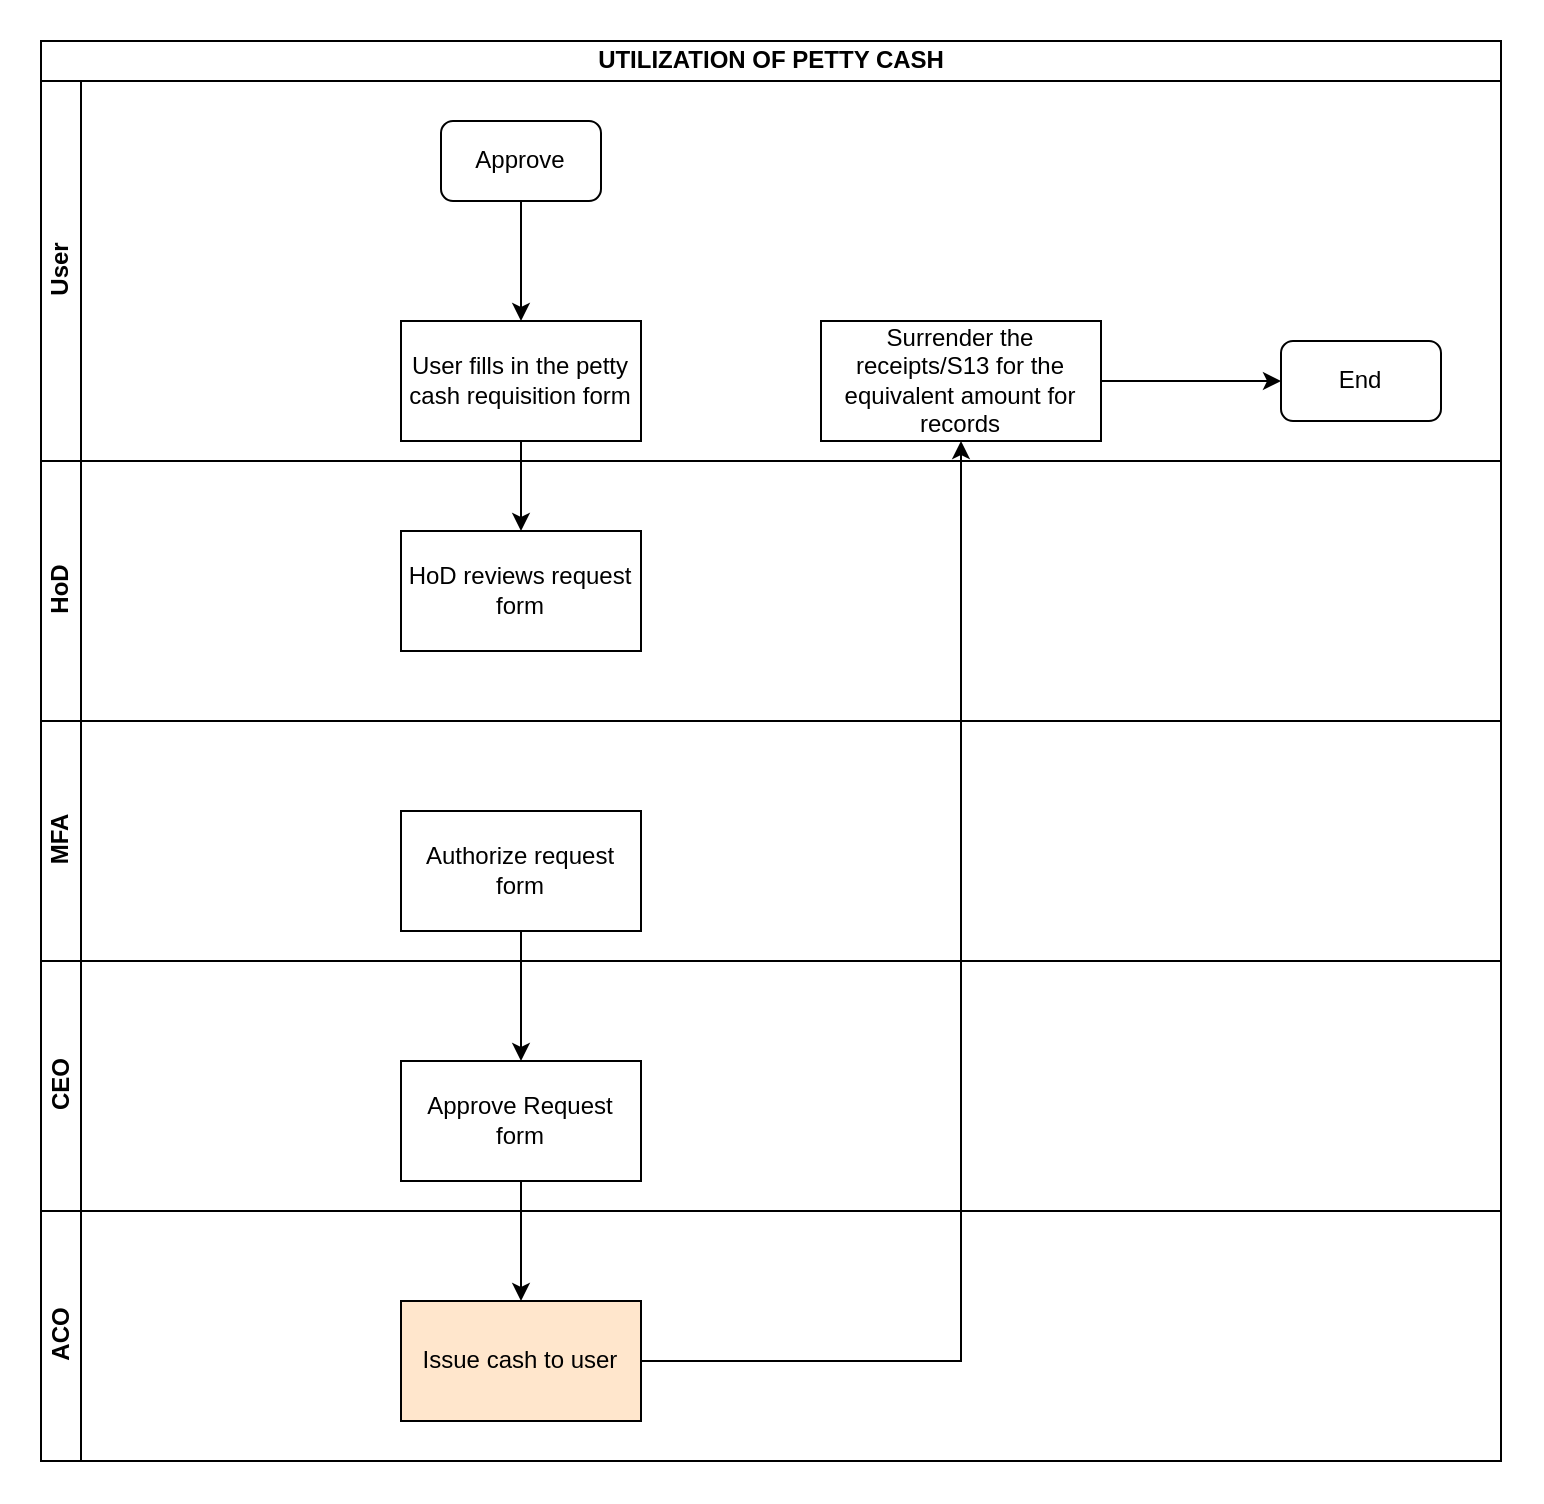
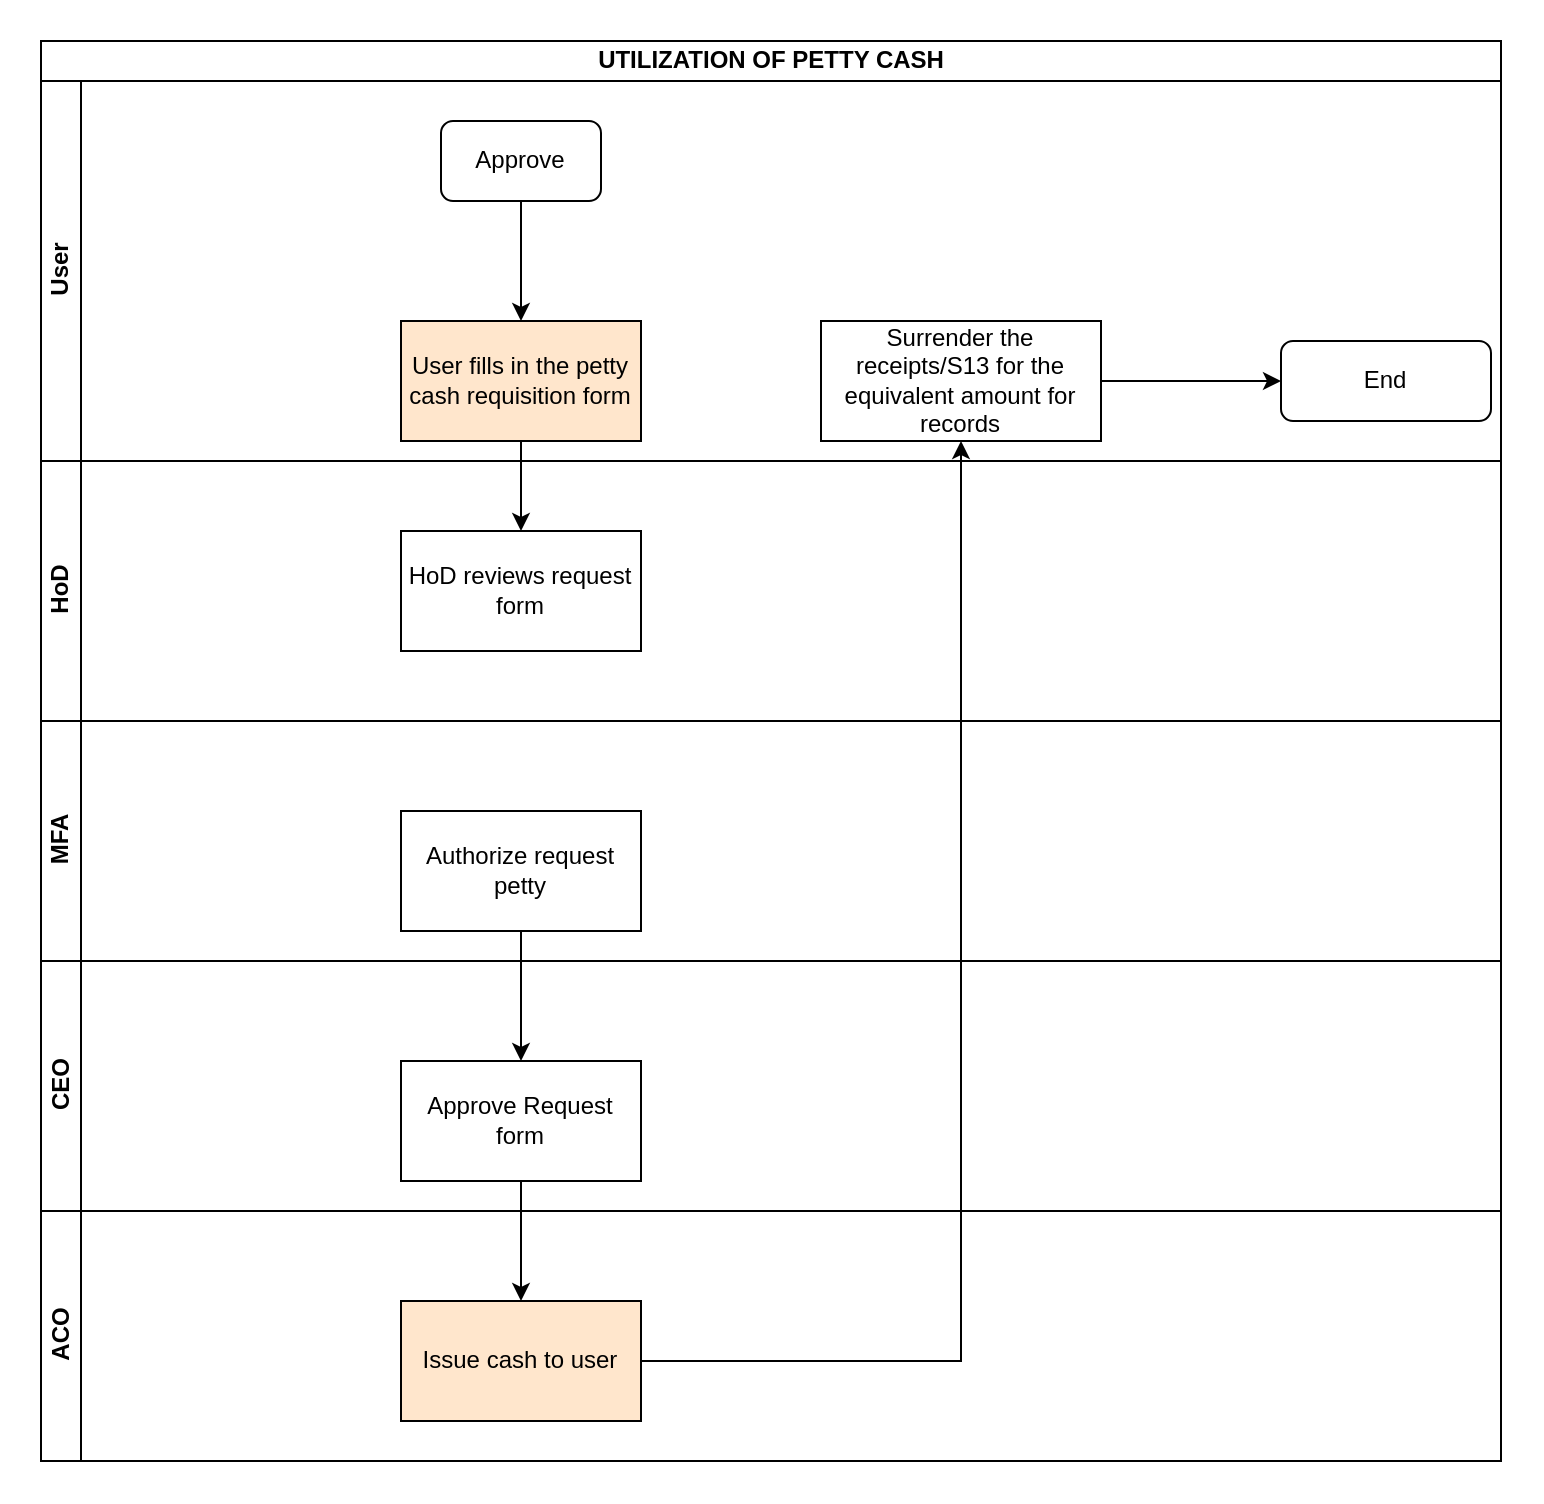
node "User fills in the petty cash requisition form": fillcolor #ffffff -> #ffe6cc
node "End": size 160x80 -> 210x80
node "Authorize request form": label "Authorize request form" -> "Authorize request petty"
